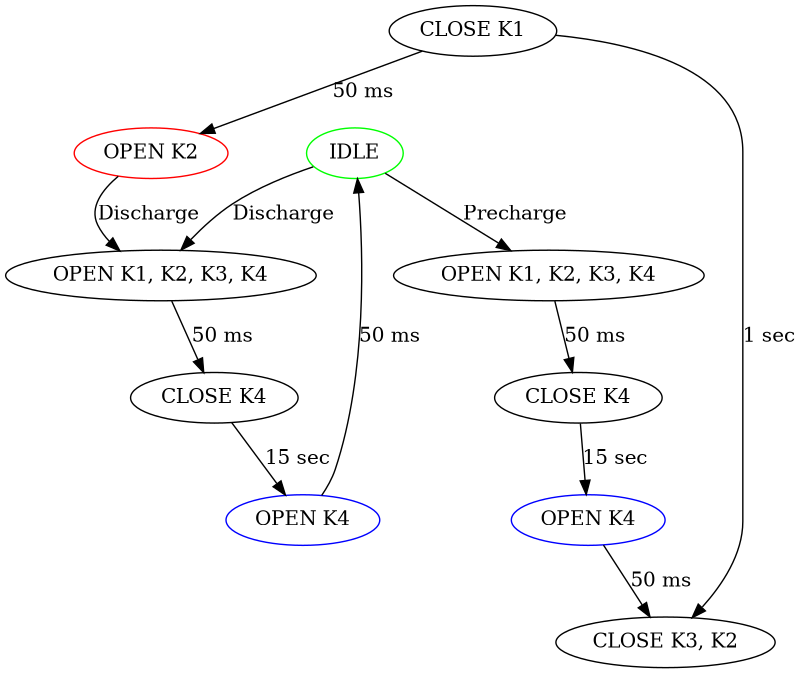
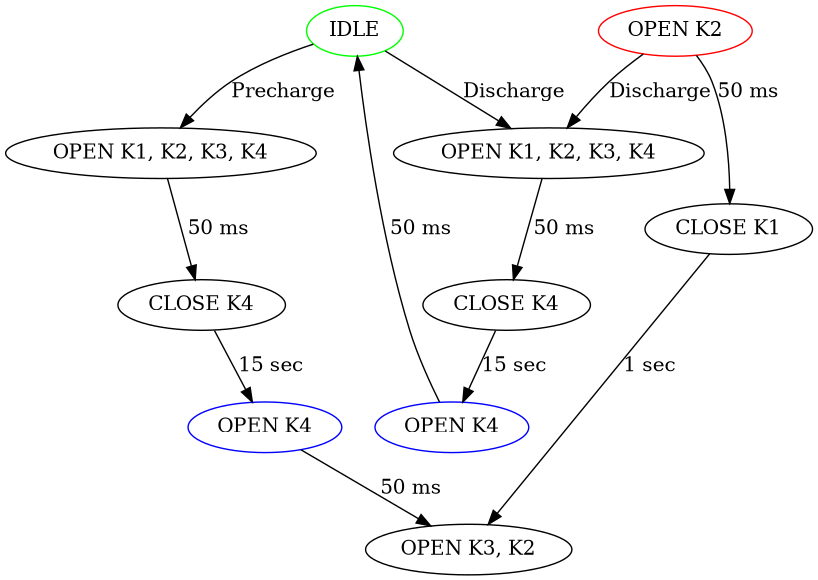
edge "CLOSE K1" -> "OPEN K2": reversed
node "CLOSE K3, K2": label "CLOSE K3, K2" -> "OPEN K3, K2"
